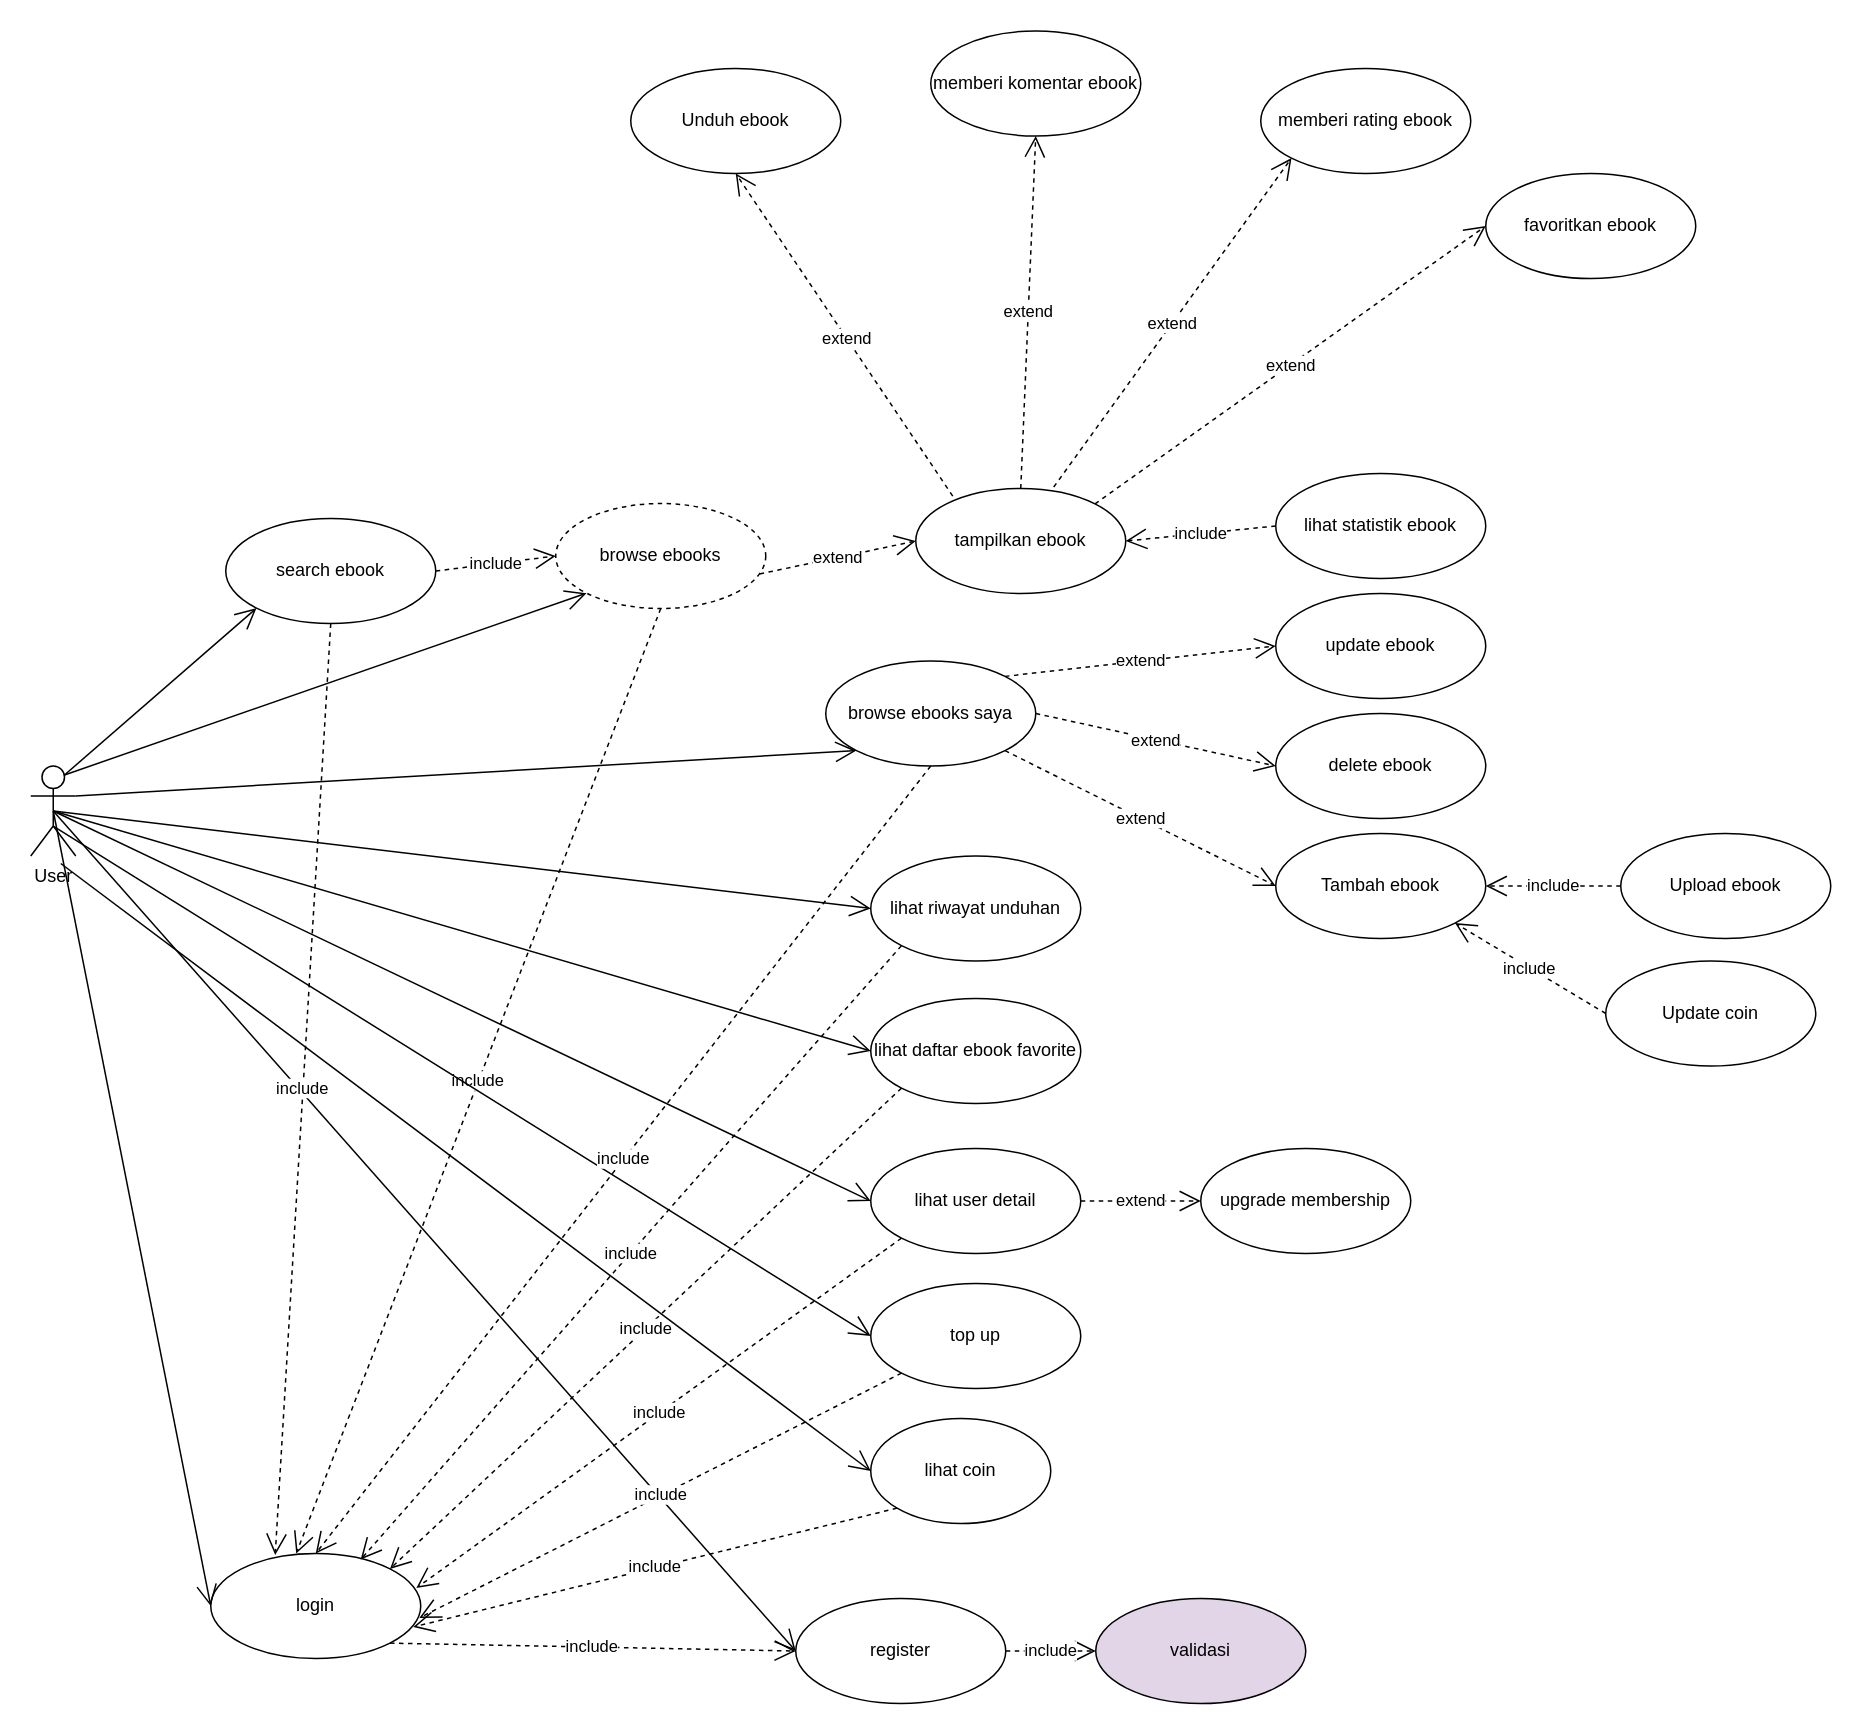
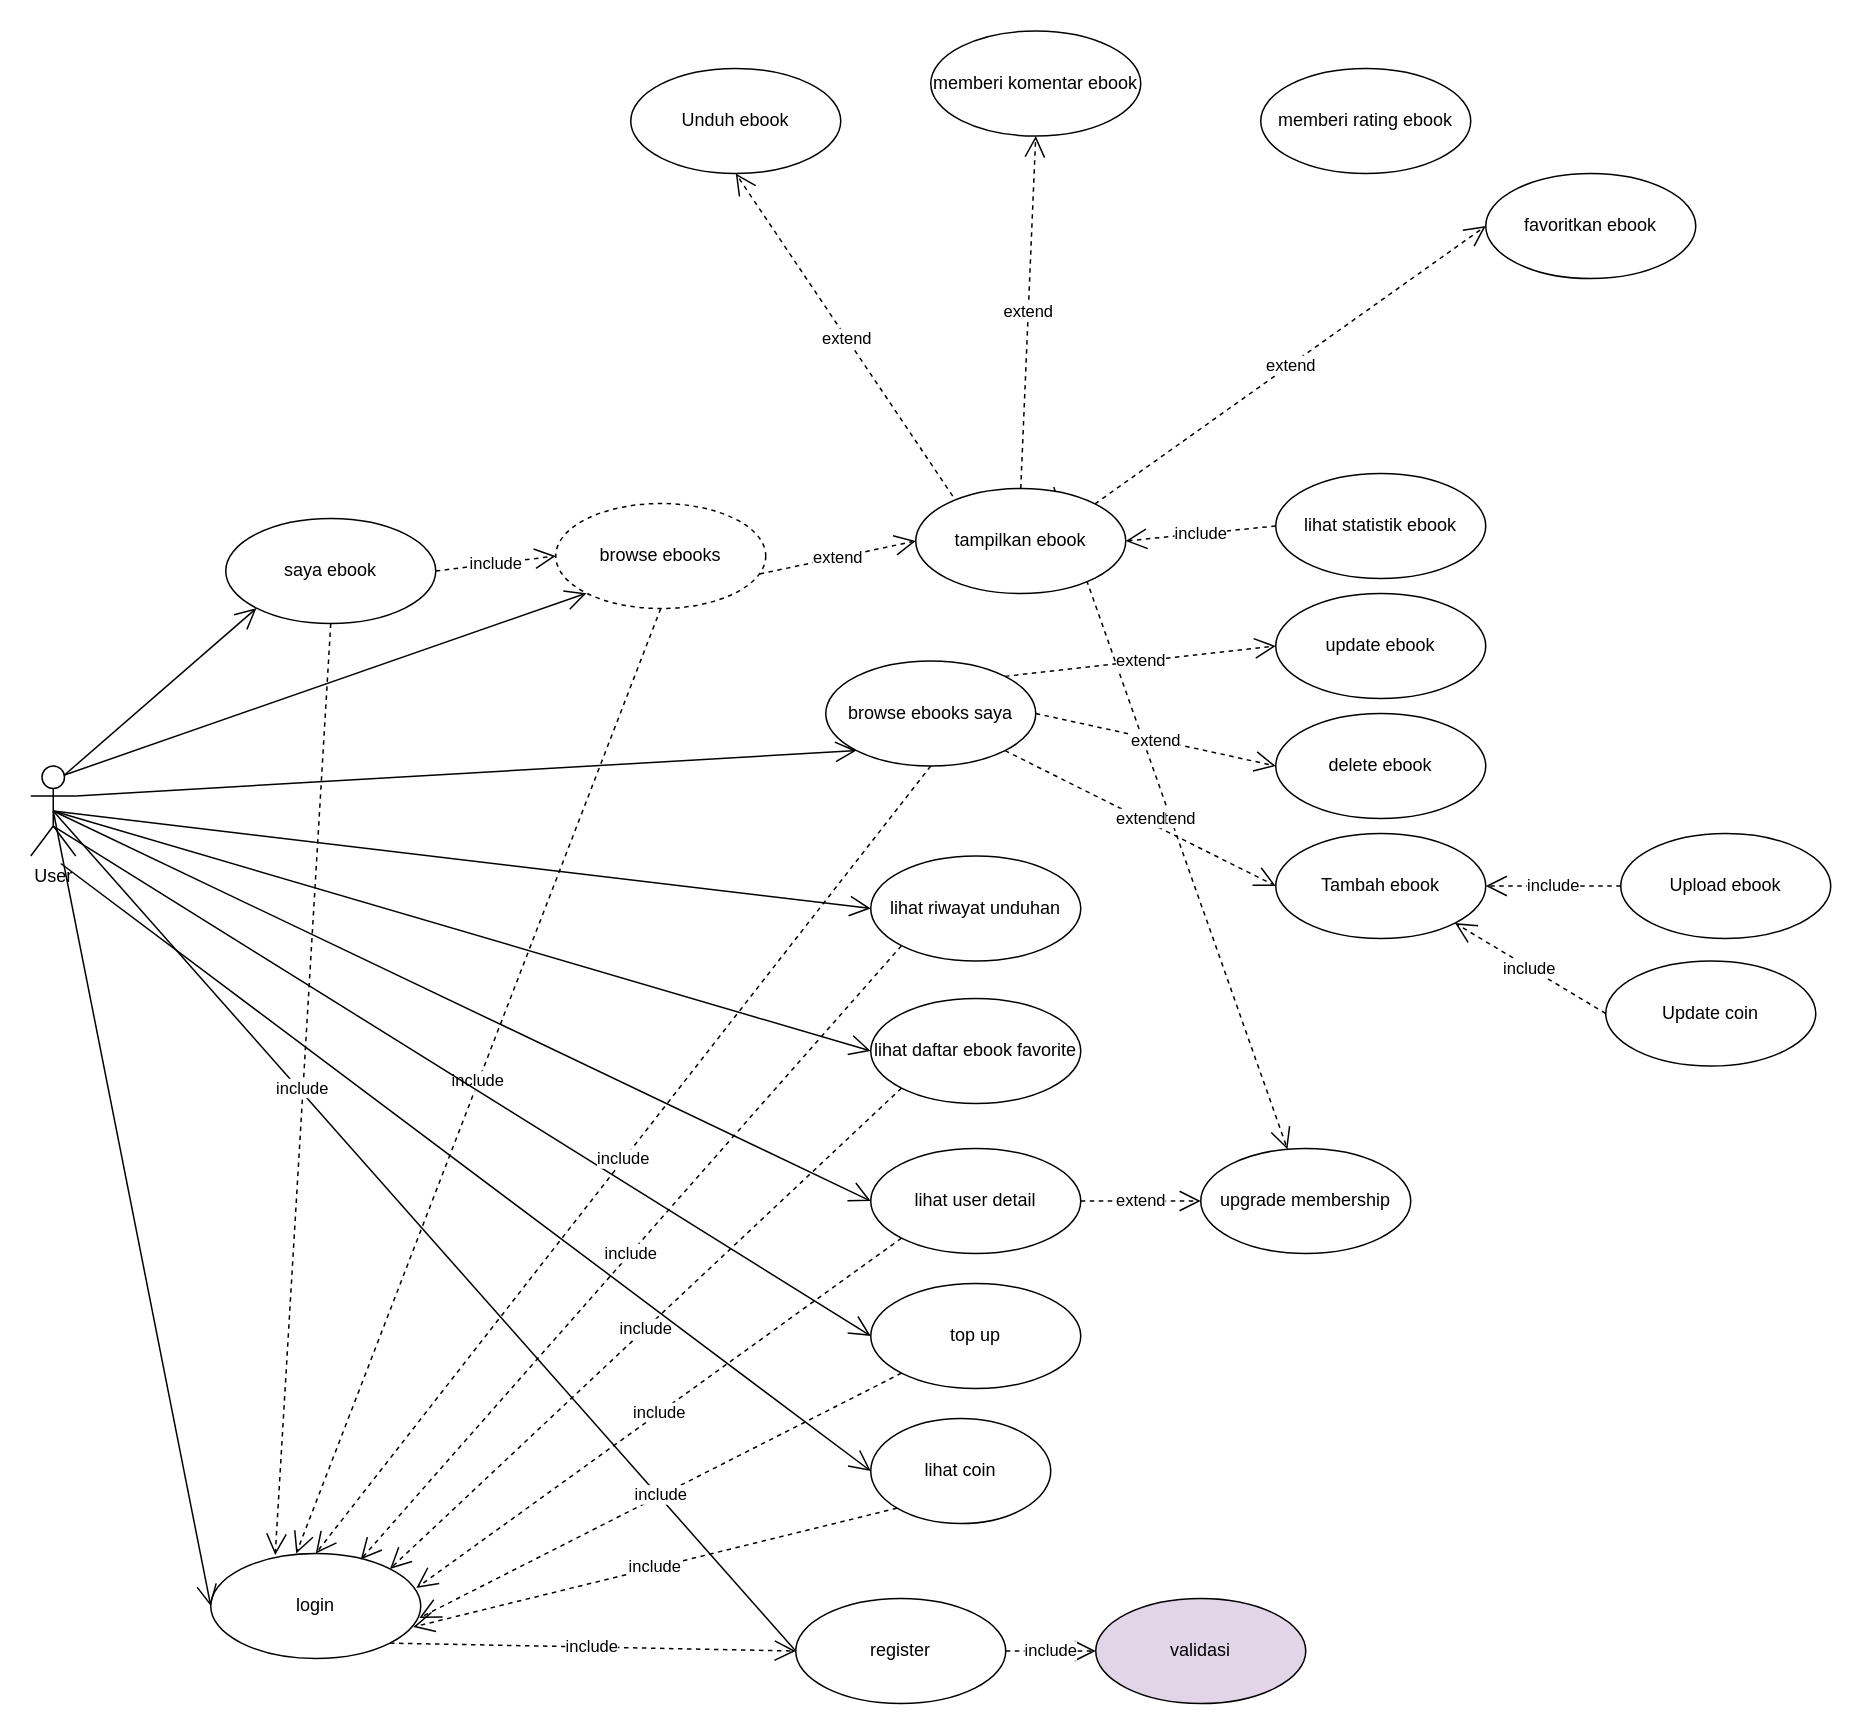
edge "tampilkan ebook" -> "memberi rating ebook": now "tampilkan ebook" -> "upgrade membership"
node "search ebook": label "search ebook" -> "saya ebook"
edge "User" -> "register": arrowhead open -> none
